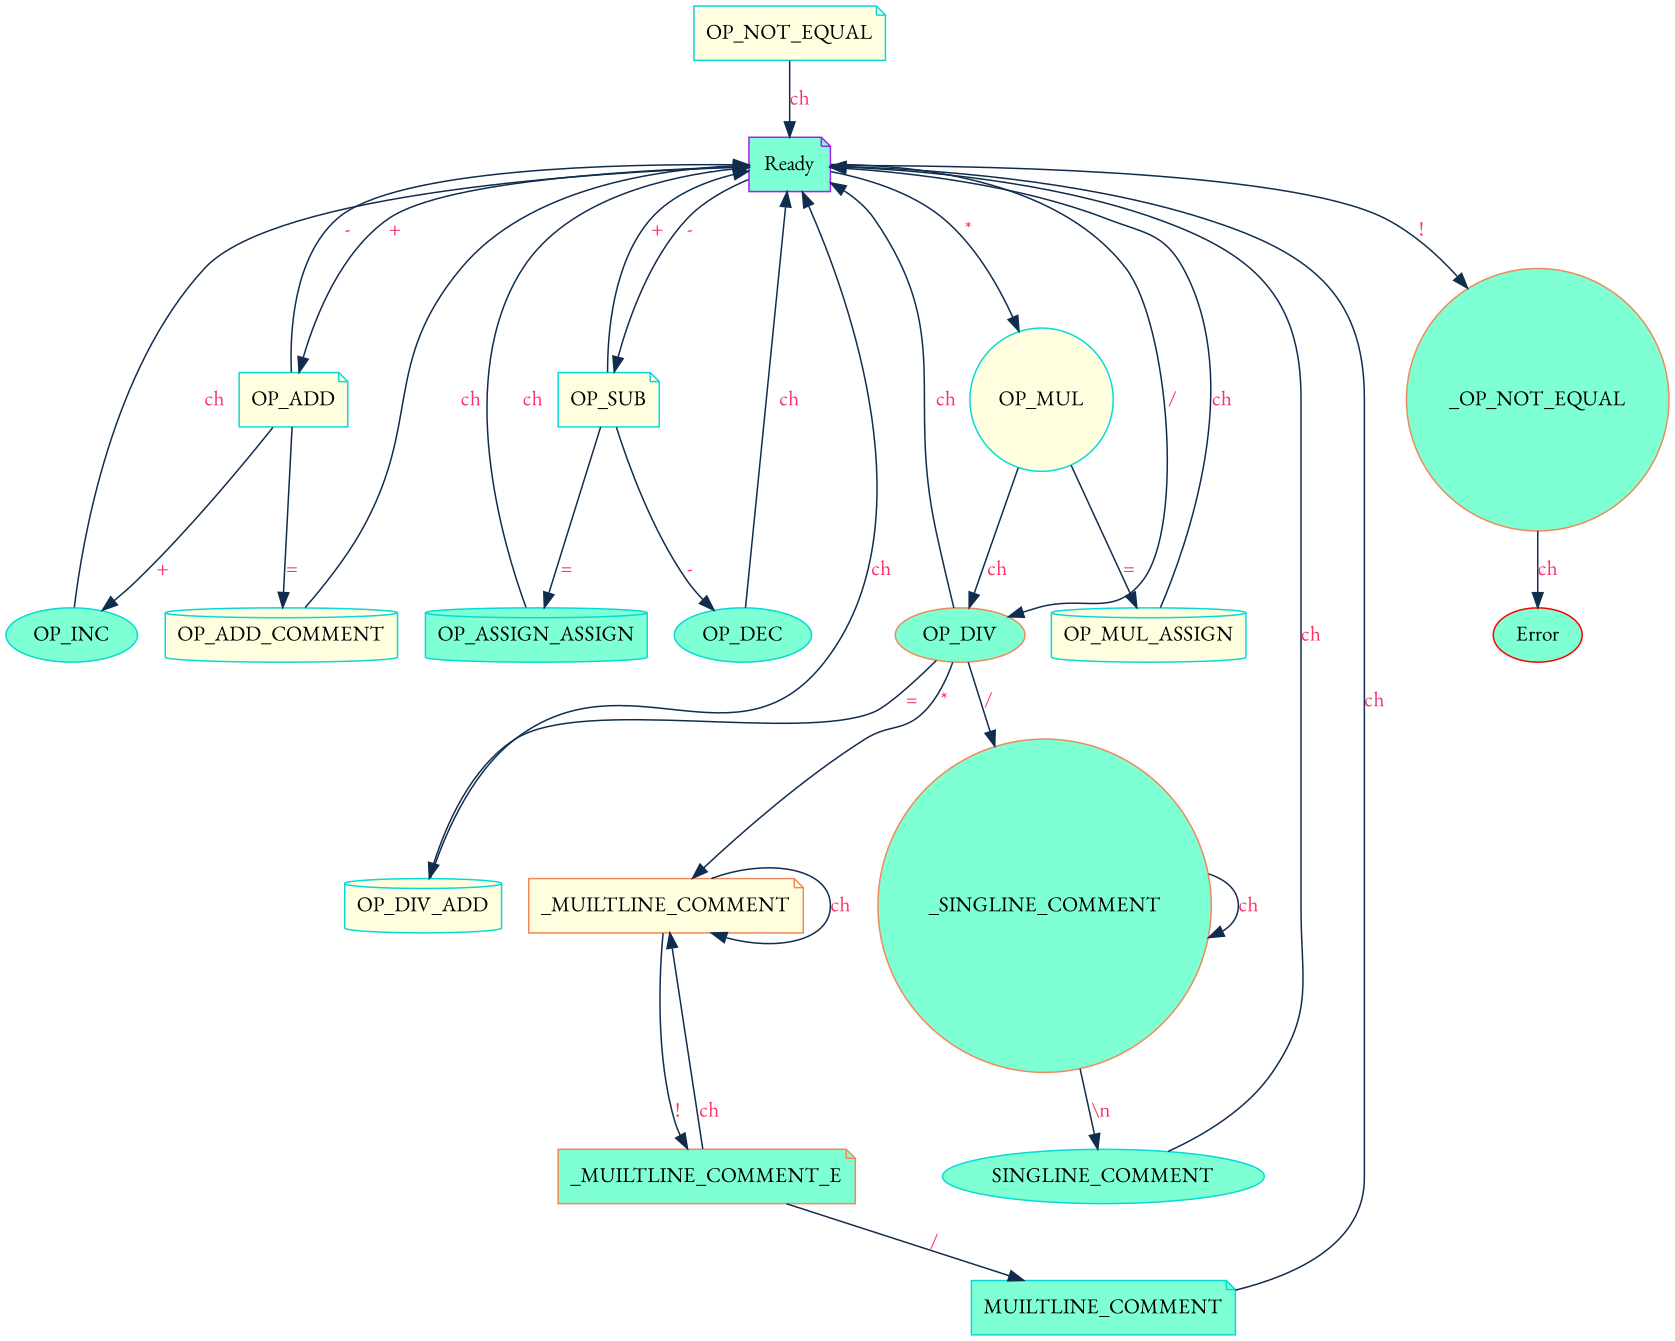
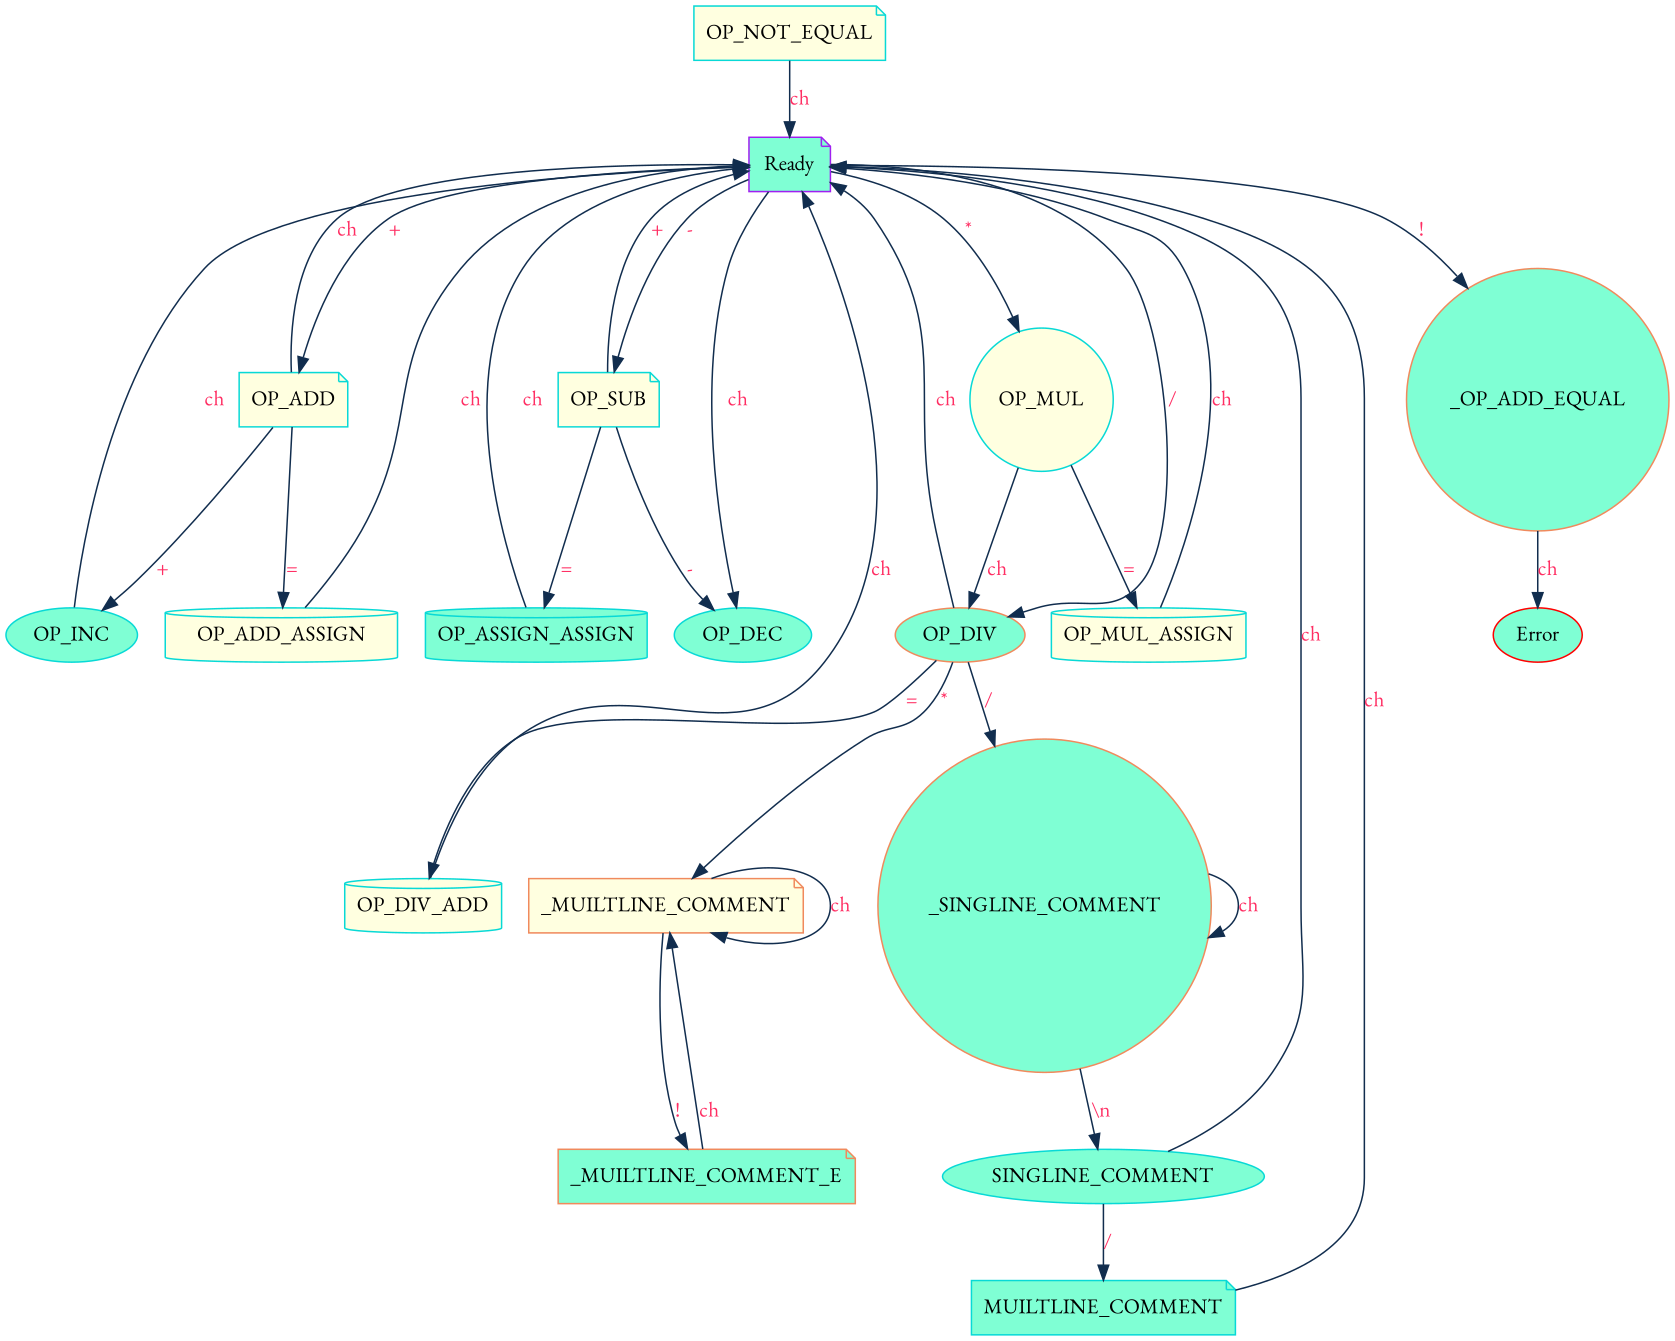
edge "OP_ADD" -> "Ready": label "-" -> "ch"
node "_OP_NOT_EQUAL": label "_OP_NOT_EQUAL" -> "_OP_ADD_EQUAL"
edge "OP_DEC" -> "Ready": reversed
node "OP_ADD_COMMENT": label "OP_ADD_COMMENT" -> "OP_ADD_ASSIGN"
edge "_MUILTLINE_COMMENT_E" -> "MUILTLINE_COMMENT": now "SINGLINE_COMMENT" -> "MUILTLINE_COMMENT"
